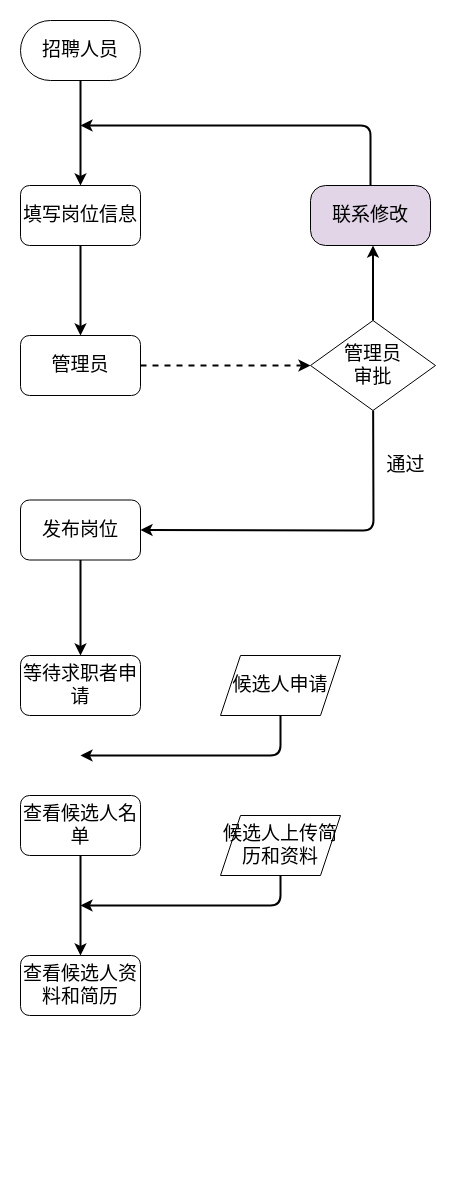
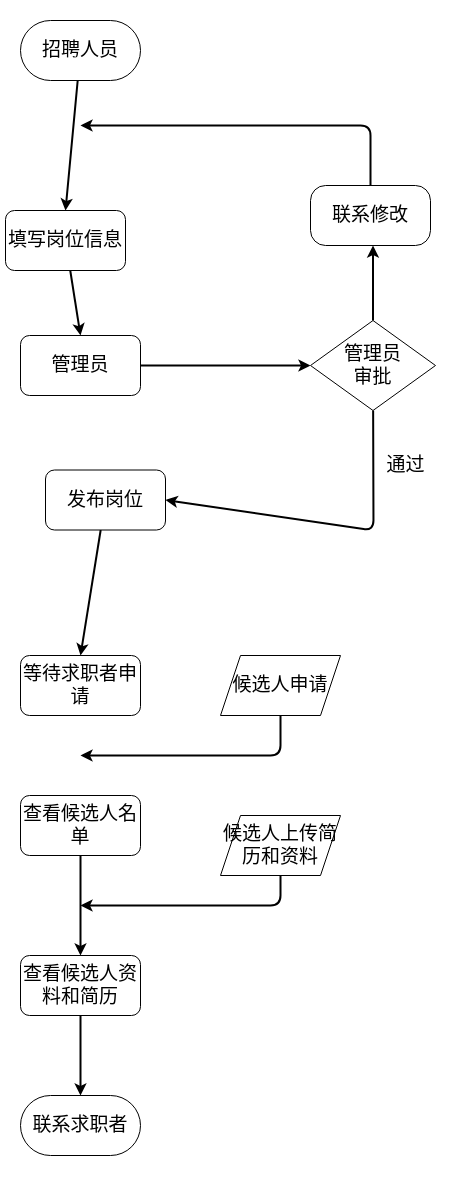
node "填写岗位信息": moved (81, 216) -> (66, 241)
node "联系修改": fillcolor #e1d5e7 -> #ffffff
edge "管理员" -> "管理员 审批": style dashed -> solid
node "发布岗位": moved (81, 530) -> (106, 500)
edge "查看候选人资料和简历" -> "联系求职者": added
node "联系求职者": added
